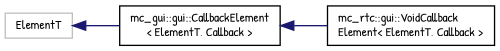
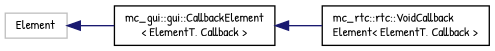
node "ElementT": label "ElementT" -> "Element"
node "mc_rtc::gui::VoidCallback Element< ElementT, Callback >": label "mc_rtc::gui::VoidCallback Element< ElementT, Callback >" -> "mc_rtc::rtc::VoidCallback Element< ElementT, Callback >"
